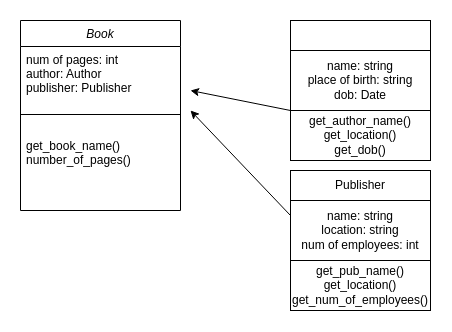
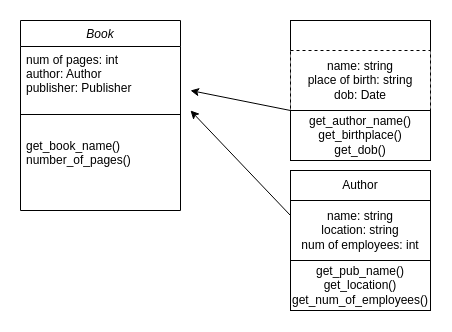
node "name: string place of birth: string dob: Date": style solid -> dashed
node "get_author_name() get_location() get_dob()": label "get_author_name() get_location() get_dob()" -> "get_author_name() get_birthplace() get_dob()"
node "Publisher": label "Publisher" -> "Author"
